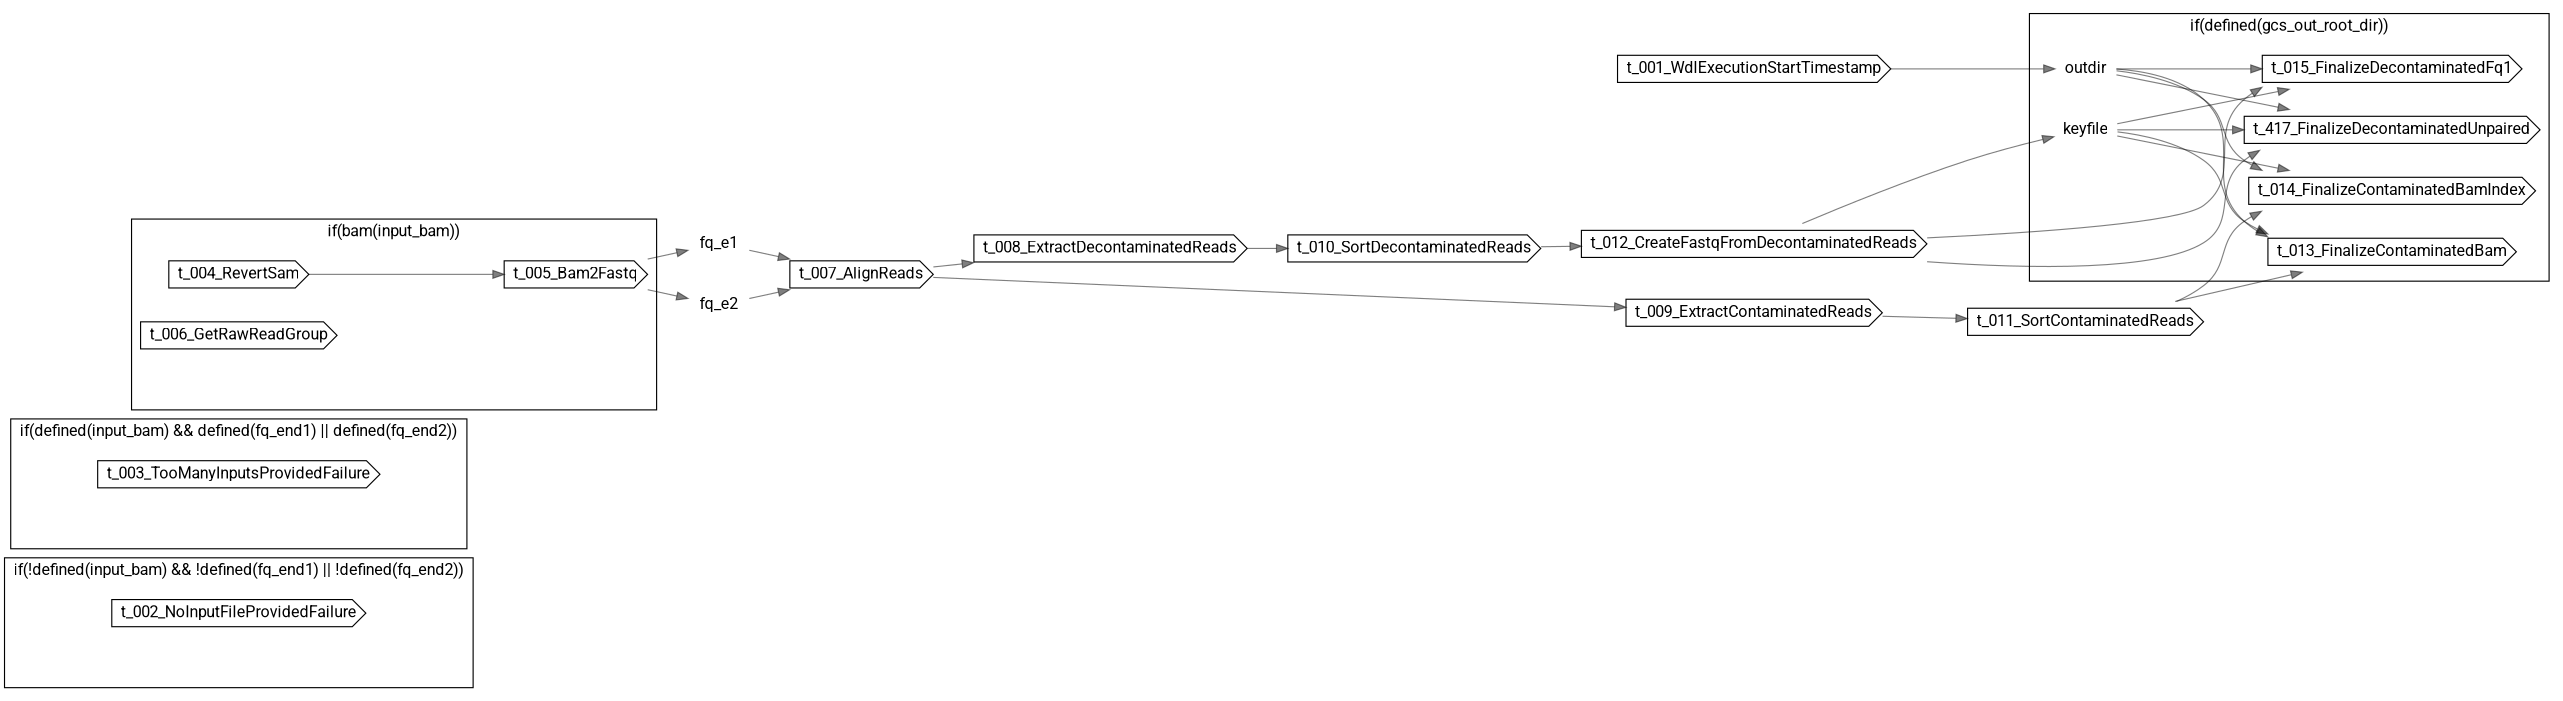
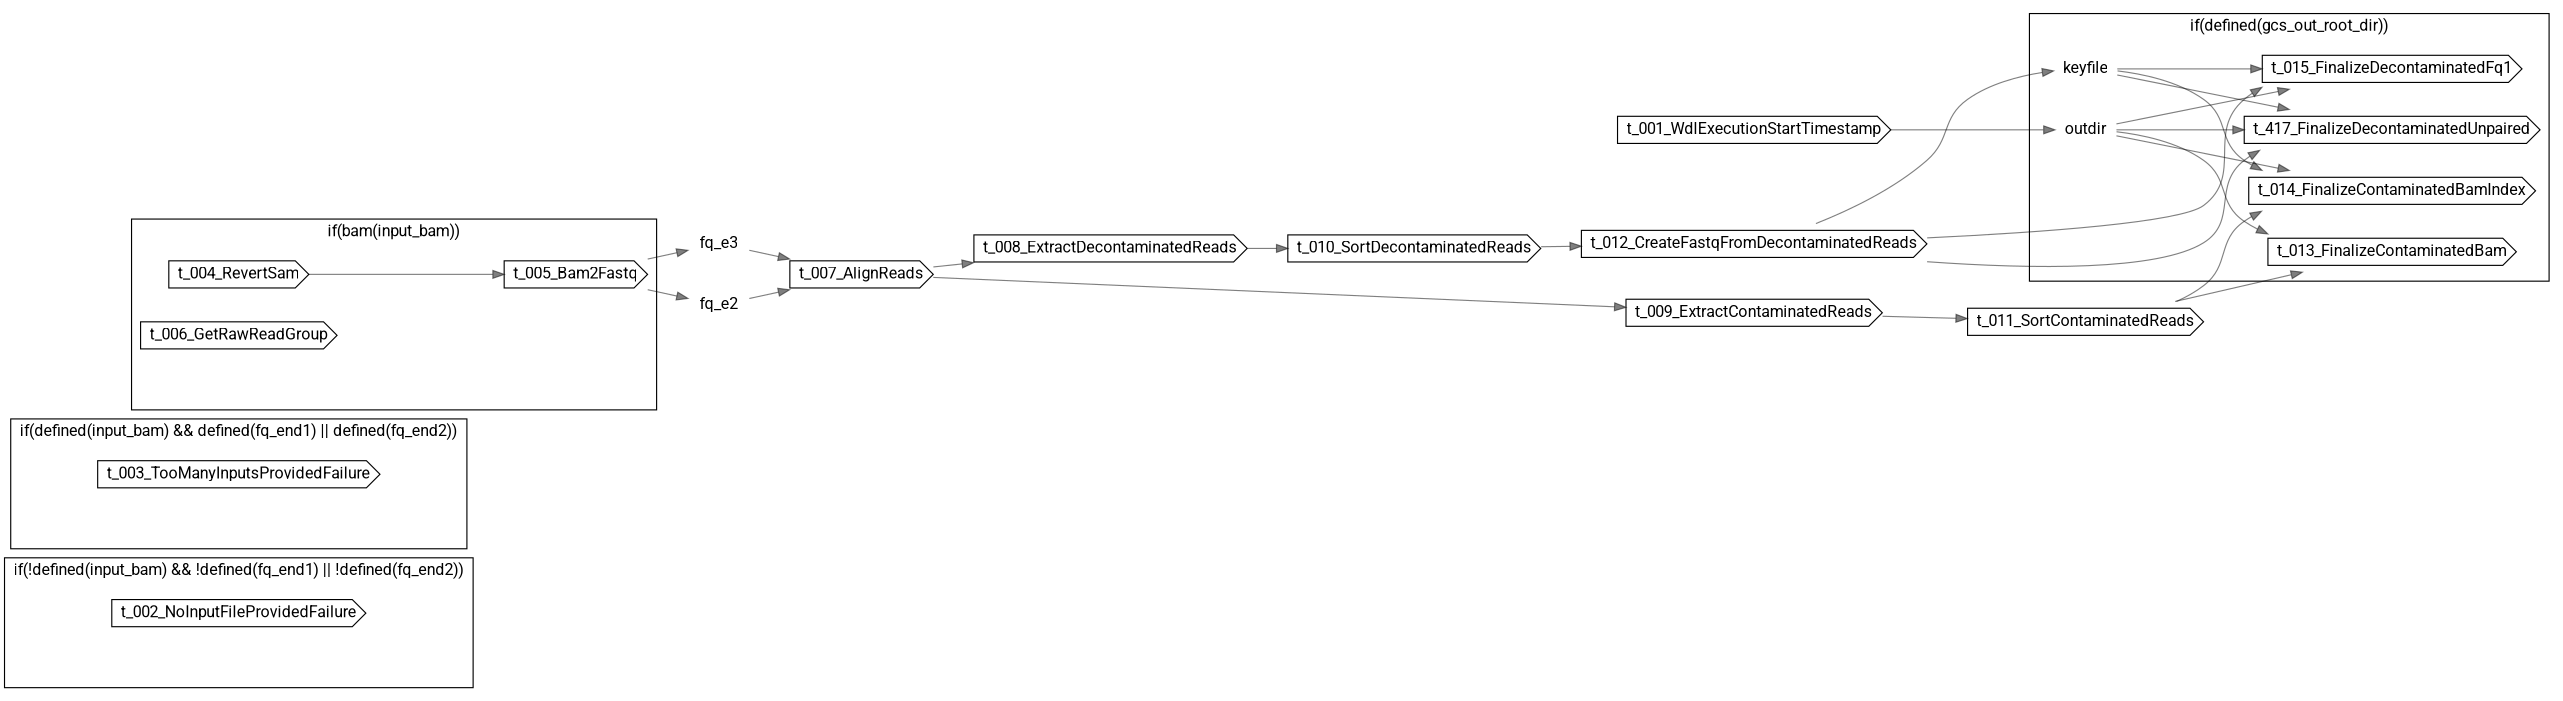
edge "keyfile" -> "t_013_FinalizeContaminatedBam": removed
node "fq_e1": label "fq_e1" -> "fq_e3"
